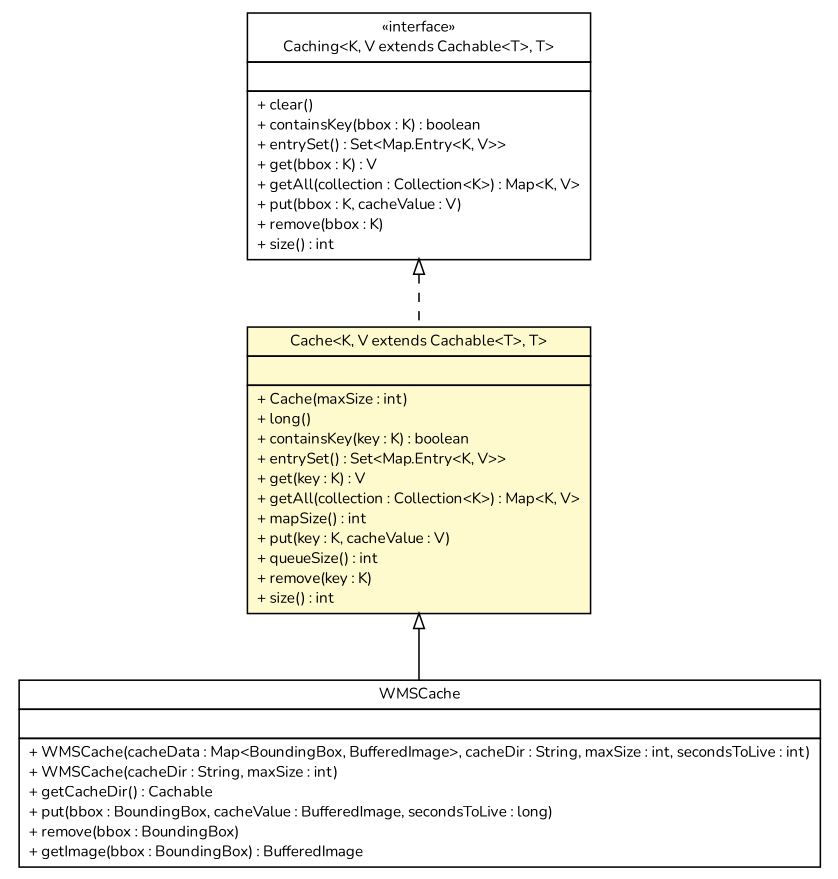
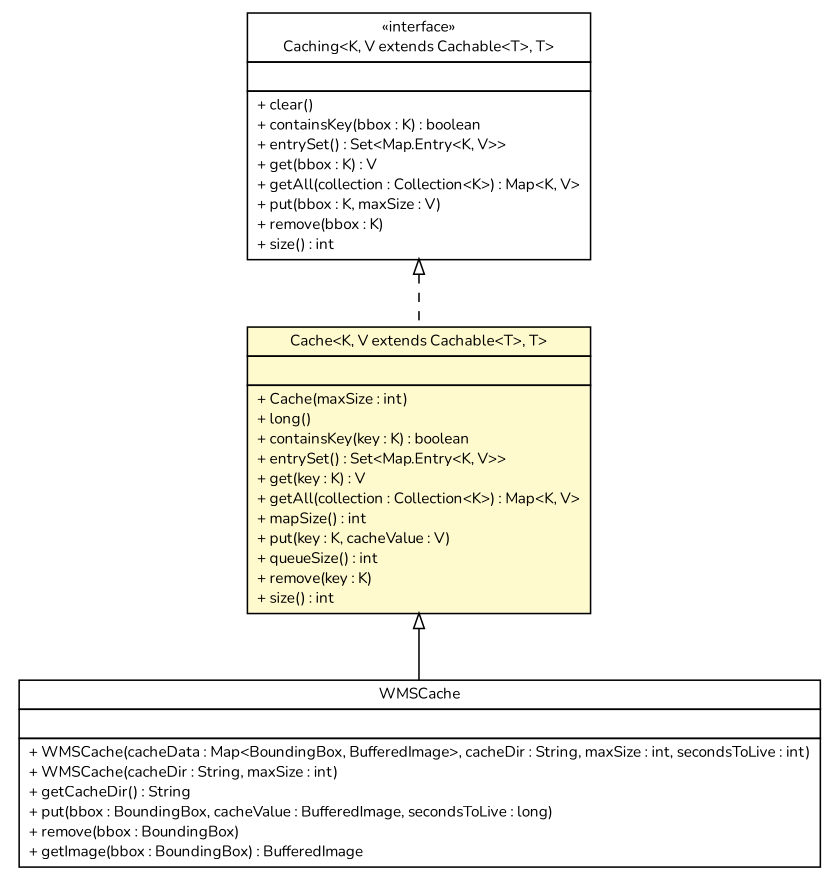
node "Caching<K, V extends Cachable<T>, T>": text "+ put(bbox : K, cacheValue : V)" -> "+ put(bbox : K, maxSize : V)"
node "WMSCache": text "+ getCacheDir() : Cachable" -> "+ getCacheDir() : String"
